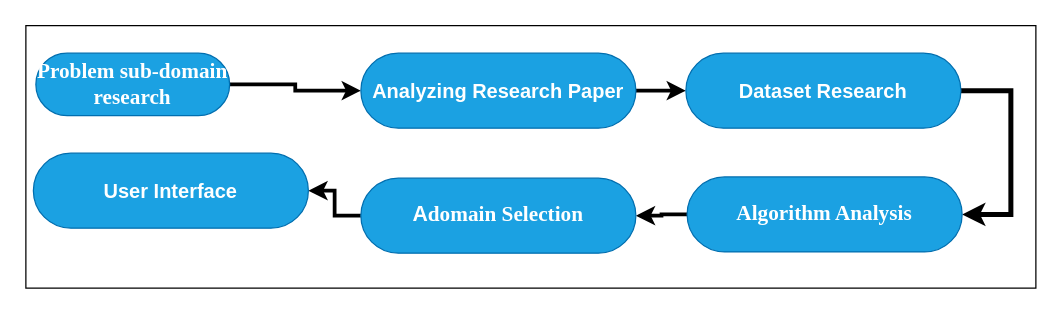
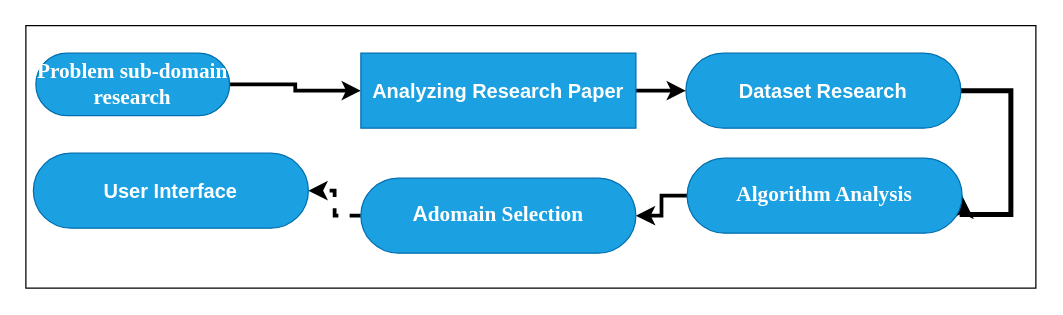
node "Analyzing Research Paper": shape rounded rectangle -> rectangle
edge "Adomain Selection" -> "User Interface": style solid -> dashed
node "Algorithm Analysis": moved (824, 214) -> (824, 196)
